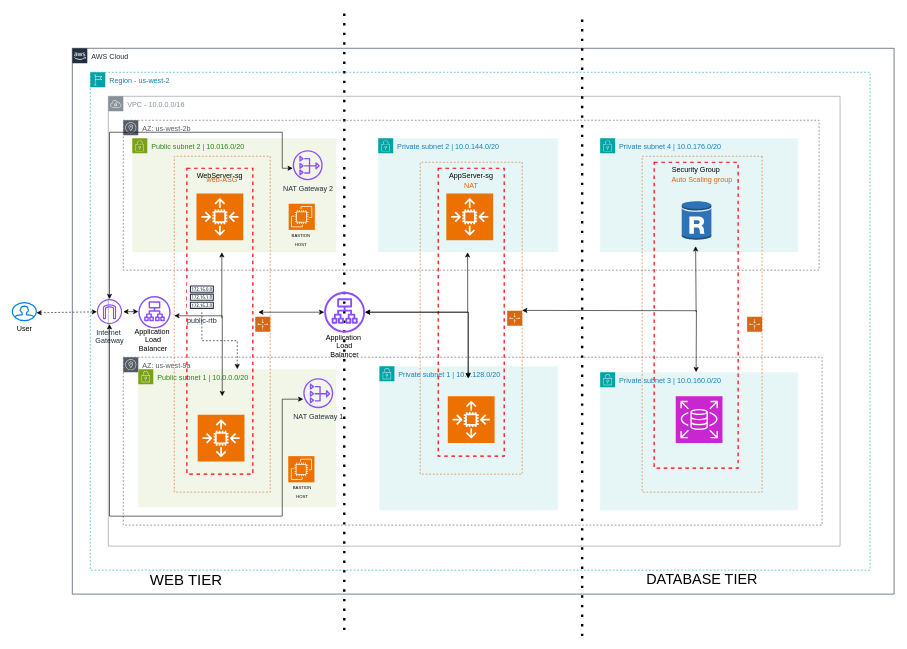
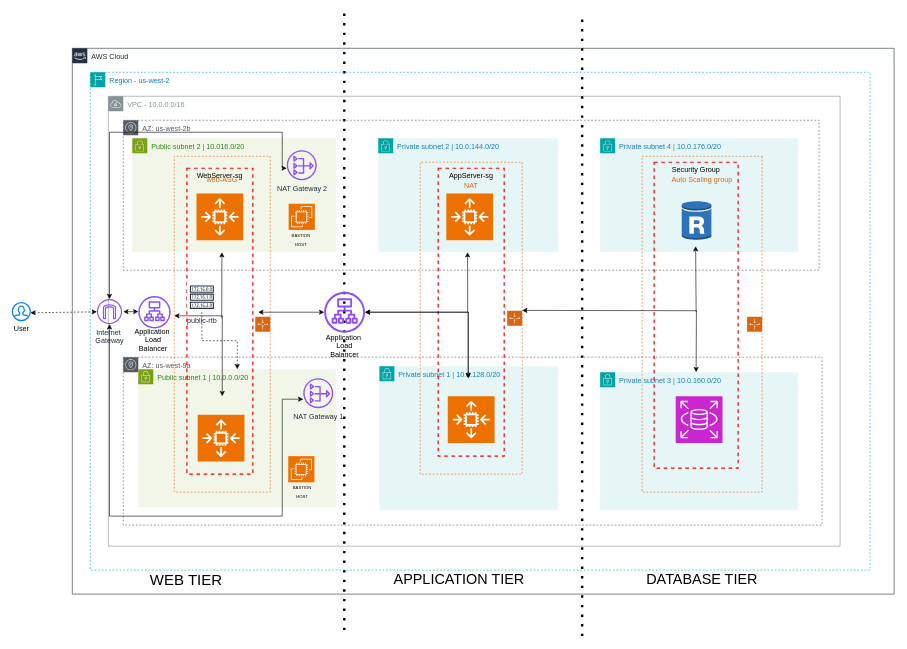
node "NAT Gateway 2": moved (308, 165) -> (302, 165)
node "User": size 24x18 -> 18x18
node "APPLICATION TIER": added
